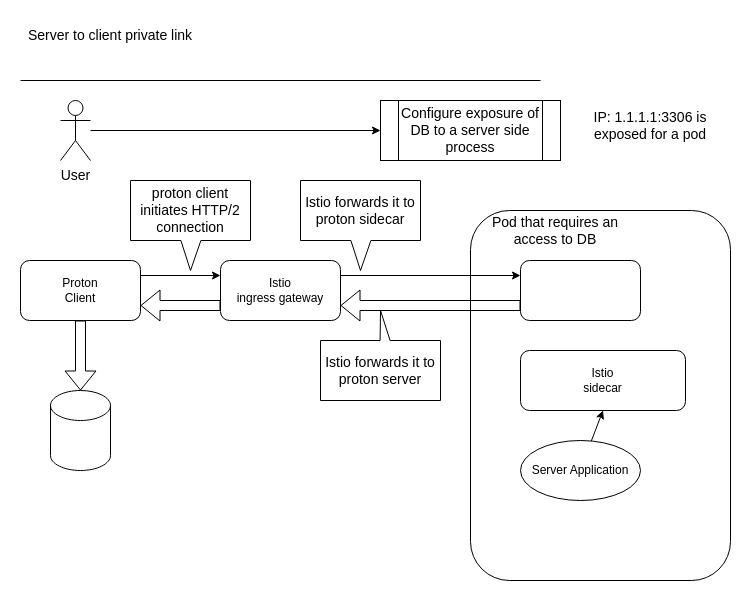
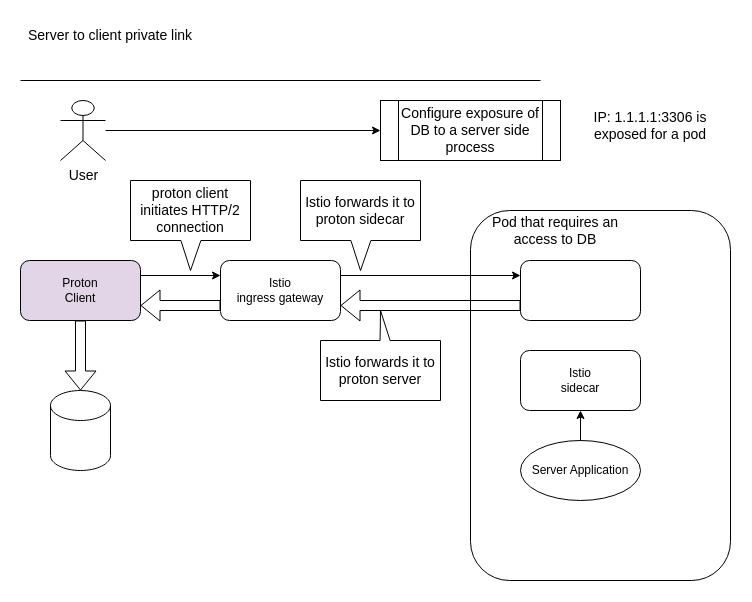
node "User": size 30x60 -> 45x60
node "Proton Client": fillcolor #ffffff -> #e1d5e7
node "Istio sidecar": size 165x60 -> 120x60
